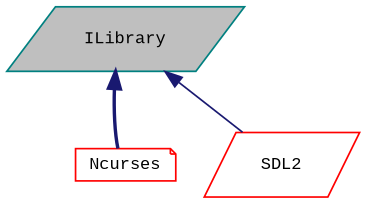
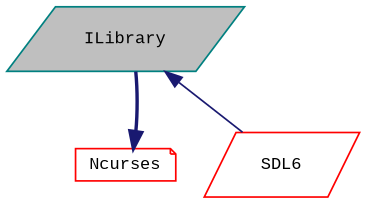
edge "Ncurses" -> "ILibrary": reversed
node "SDL2": label "SDL2" -> "SDL6"
